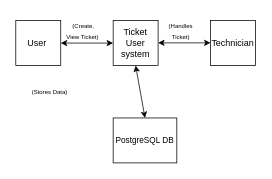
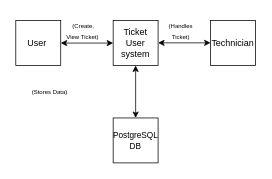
node "PostgreSQL DB": size 64x45 -> 45x45
